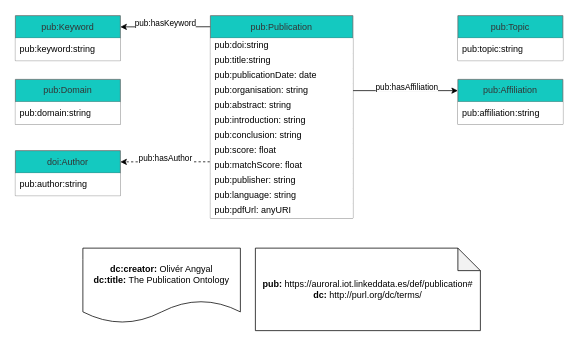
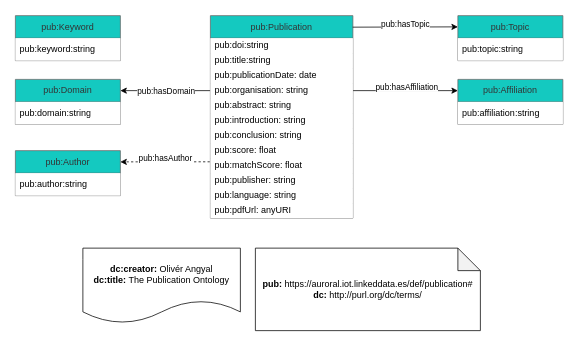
edge "pub:Publication" -> "pub:Keyword": removed, label "pub:hasKeyword"
edge "pub:Publication" -> "pub:Topic": added, label "pub:hasTopic"
edge "pub:organisation: string" -> "pub:Domain": added, label "pub:hasDomain"
node "doi:Author": label "doi:Author" -> "pub:Author"
